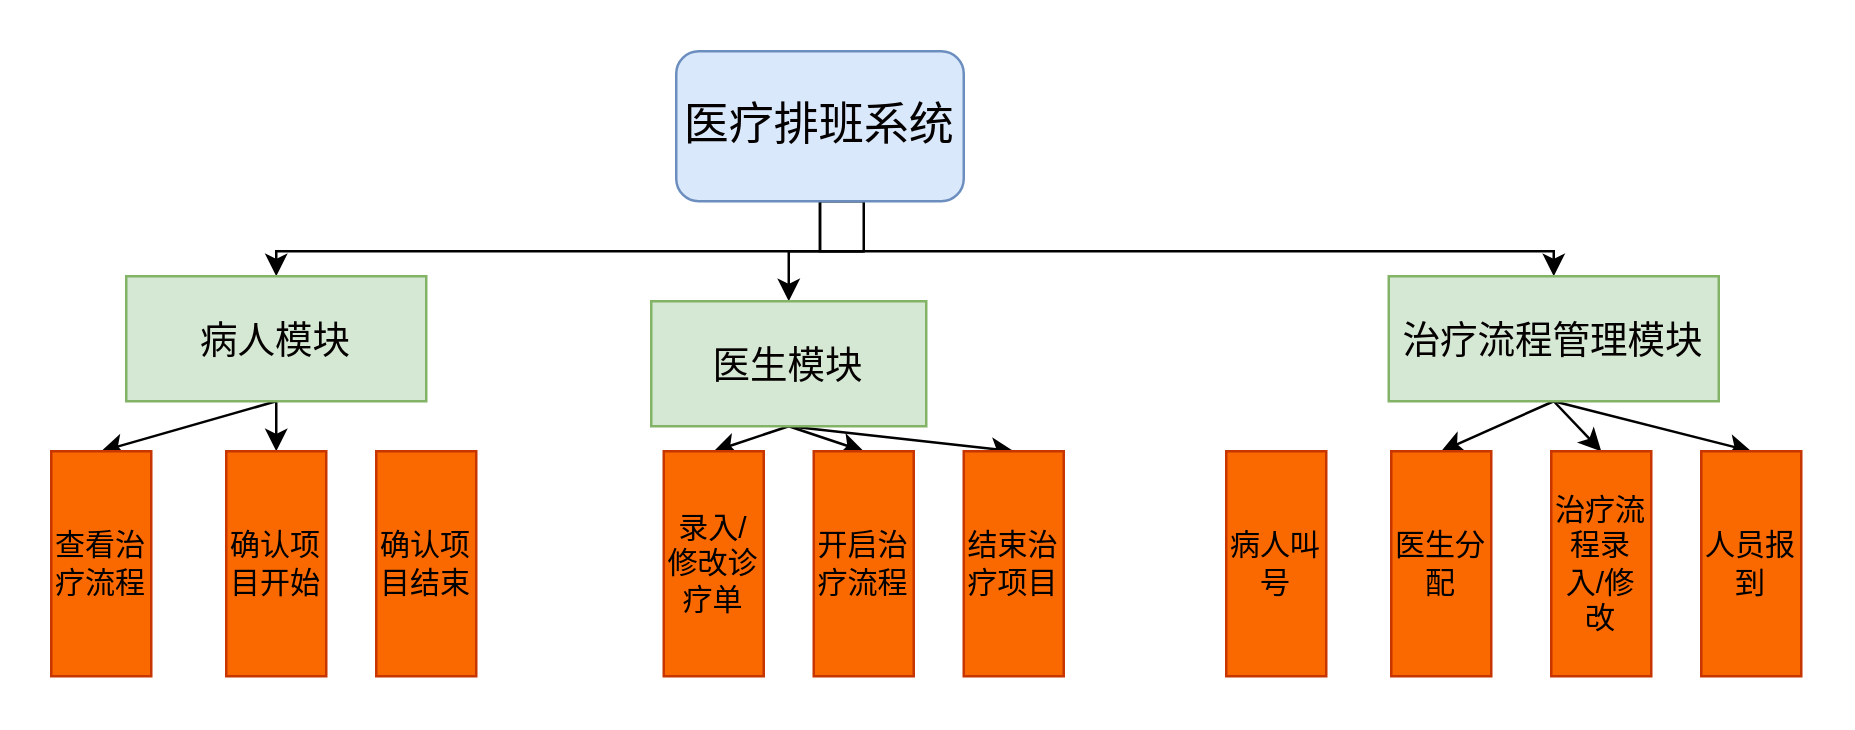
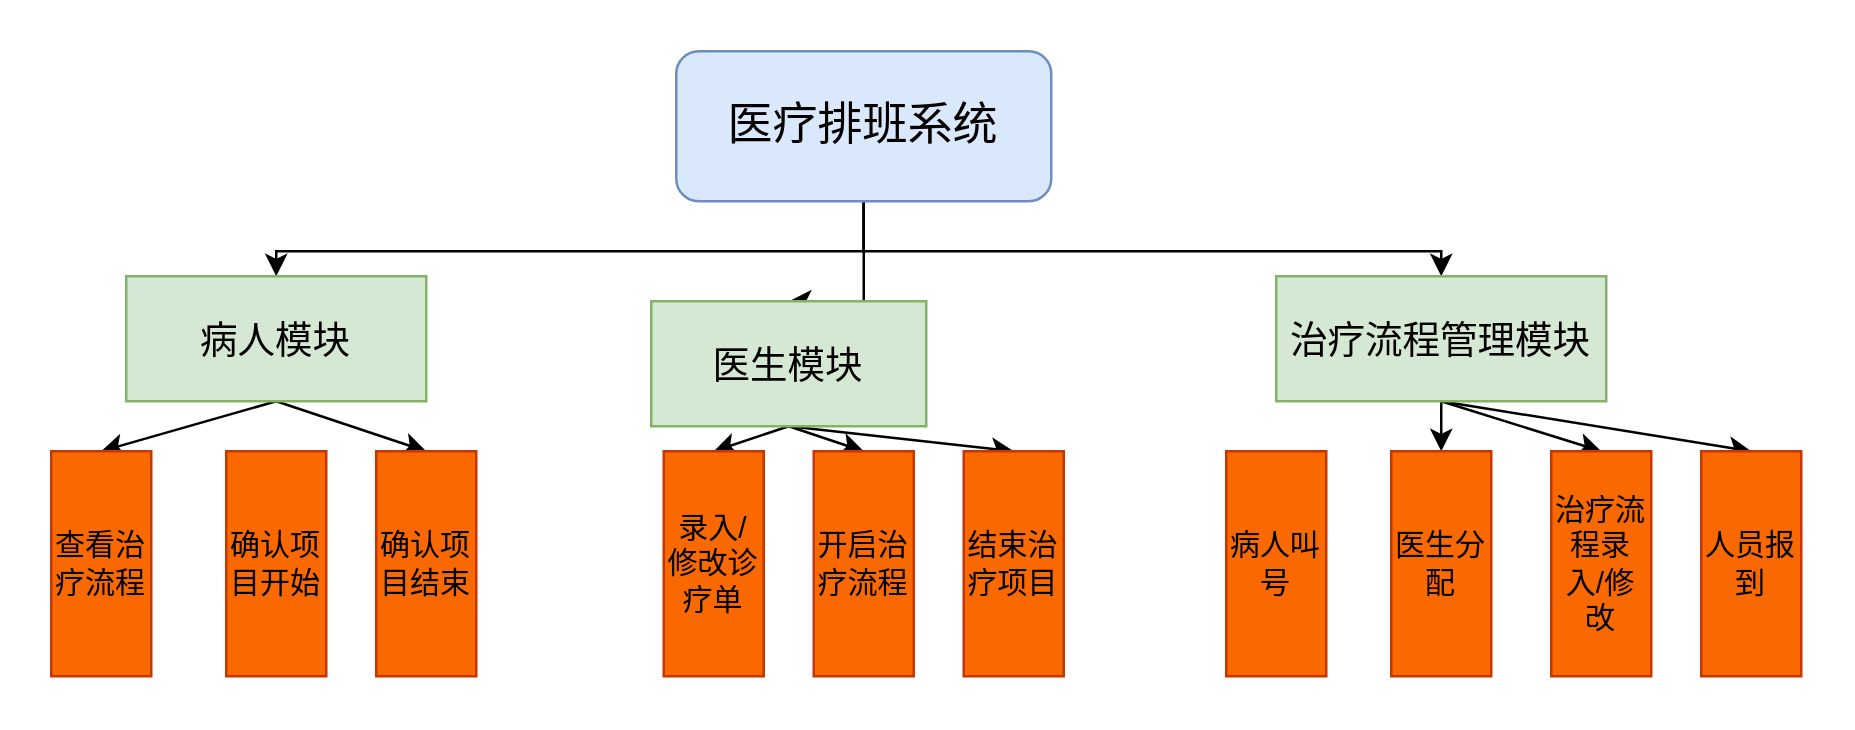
node "医疗排班系统": size 288x150 -> 375x150
node "治疗流程管理模块": moved (1554, 339) -> (1441, 339)
edge "病人模块" -> "确认项目开始": now "病人模块" -> "确认项目结束"
